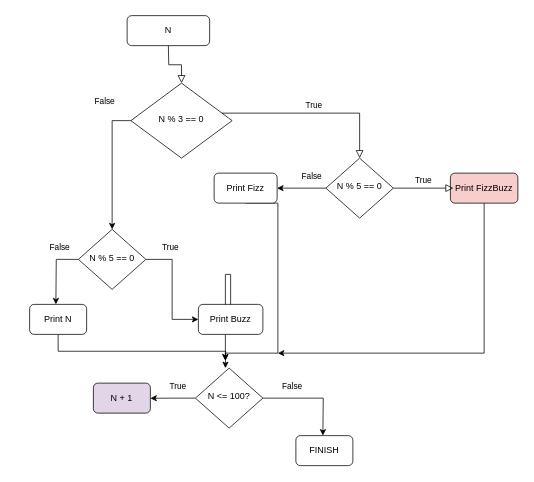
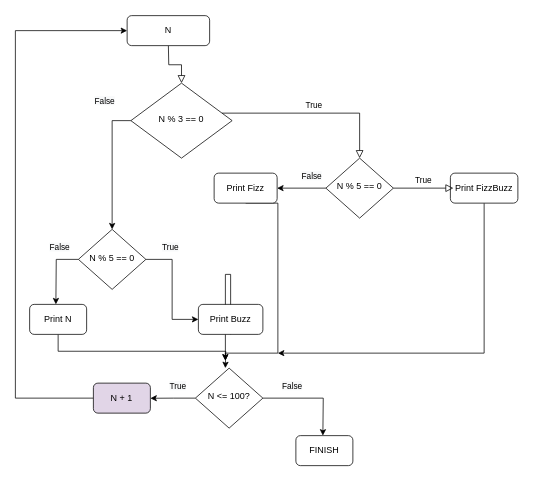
edge "N + 1" -> "N": added
node "Print FizzBuzz": fillcolor #f8cecc -> #ffffff
